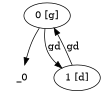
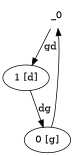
edge "0 [g]" -> "1 [d]": now "_0" -> "1 [d]"
edge "1 [d]" -> "0 [g]": label "gd" -> "dg"
